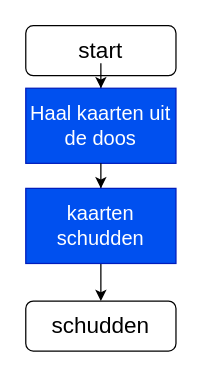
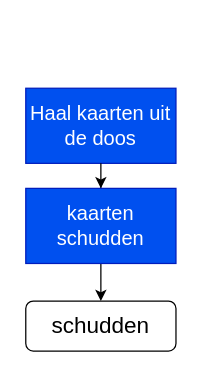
node "start": removed
edge "start" -> "Haal kaarten uit de doos": removed
